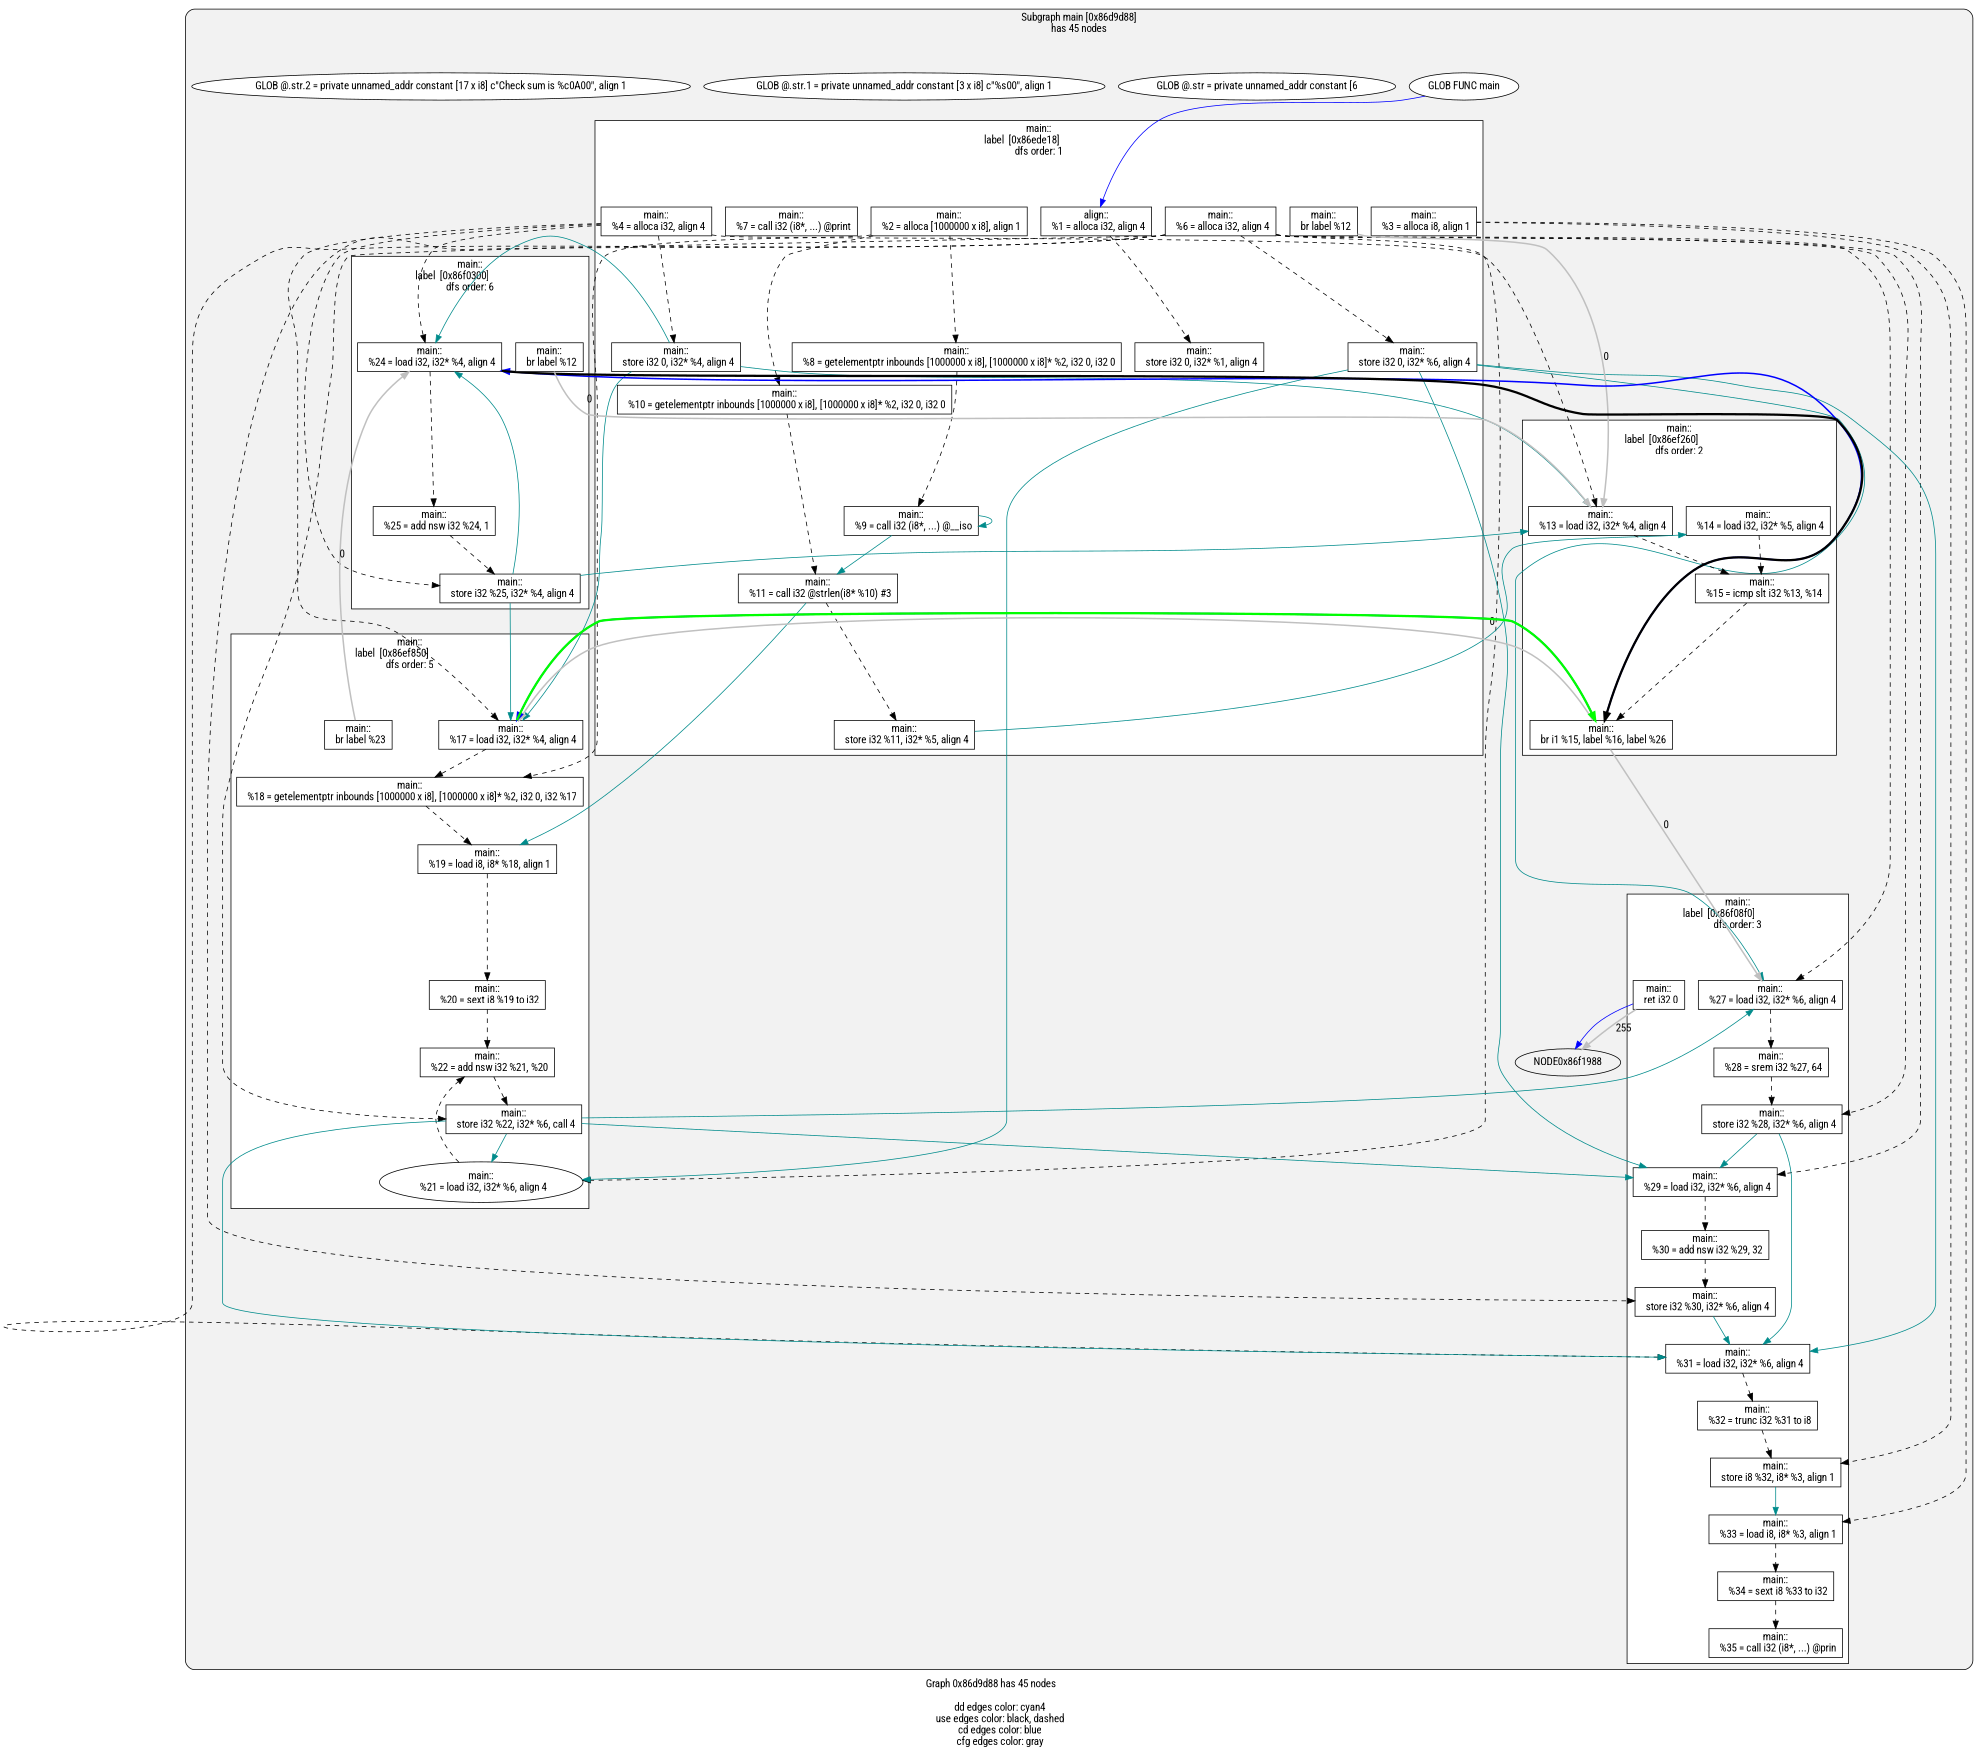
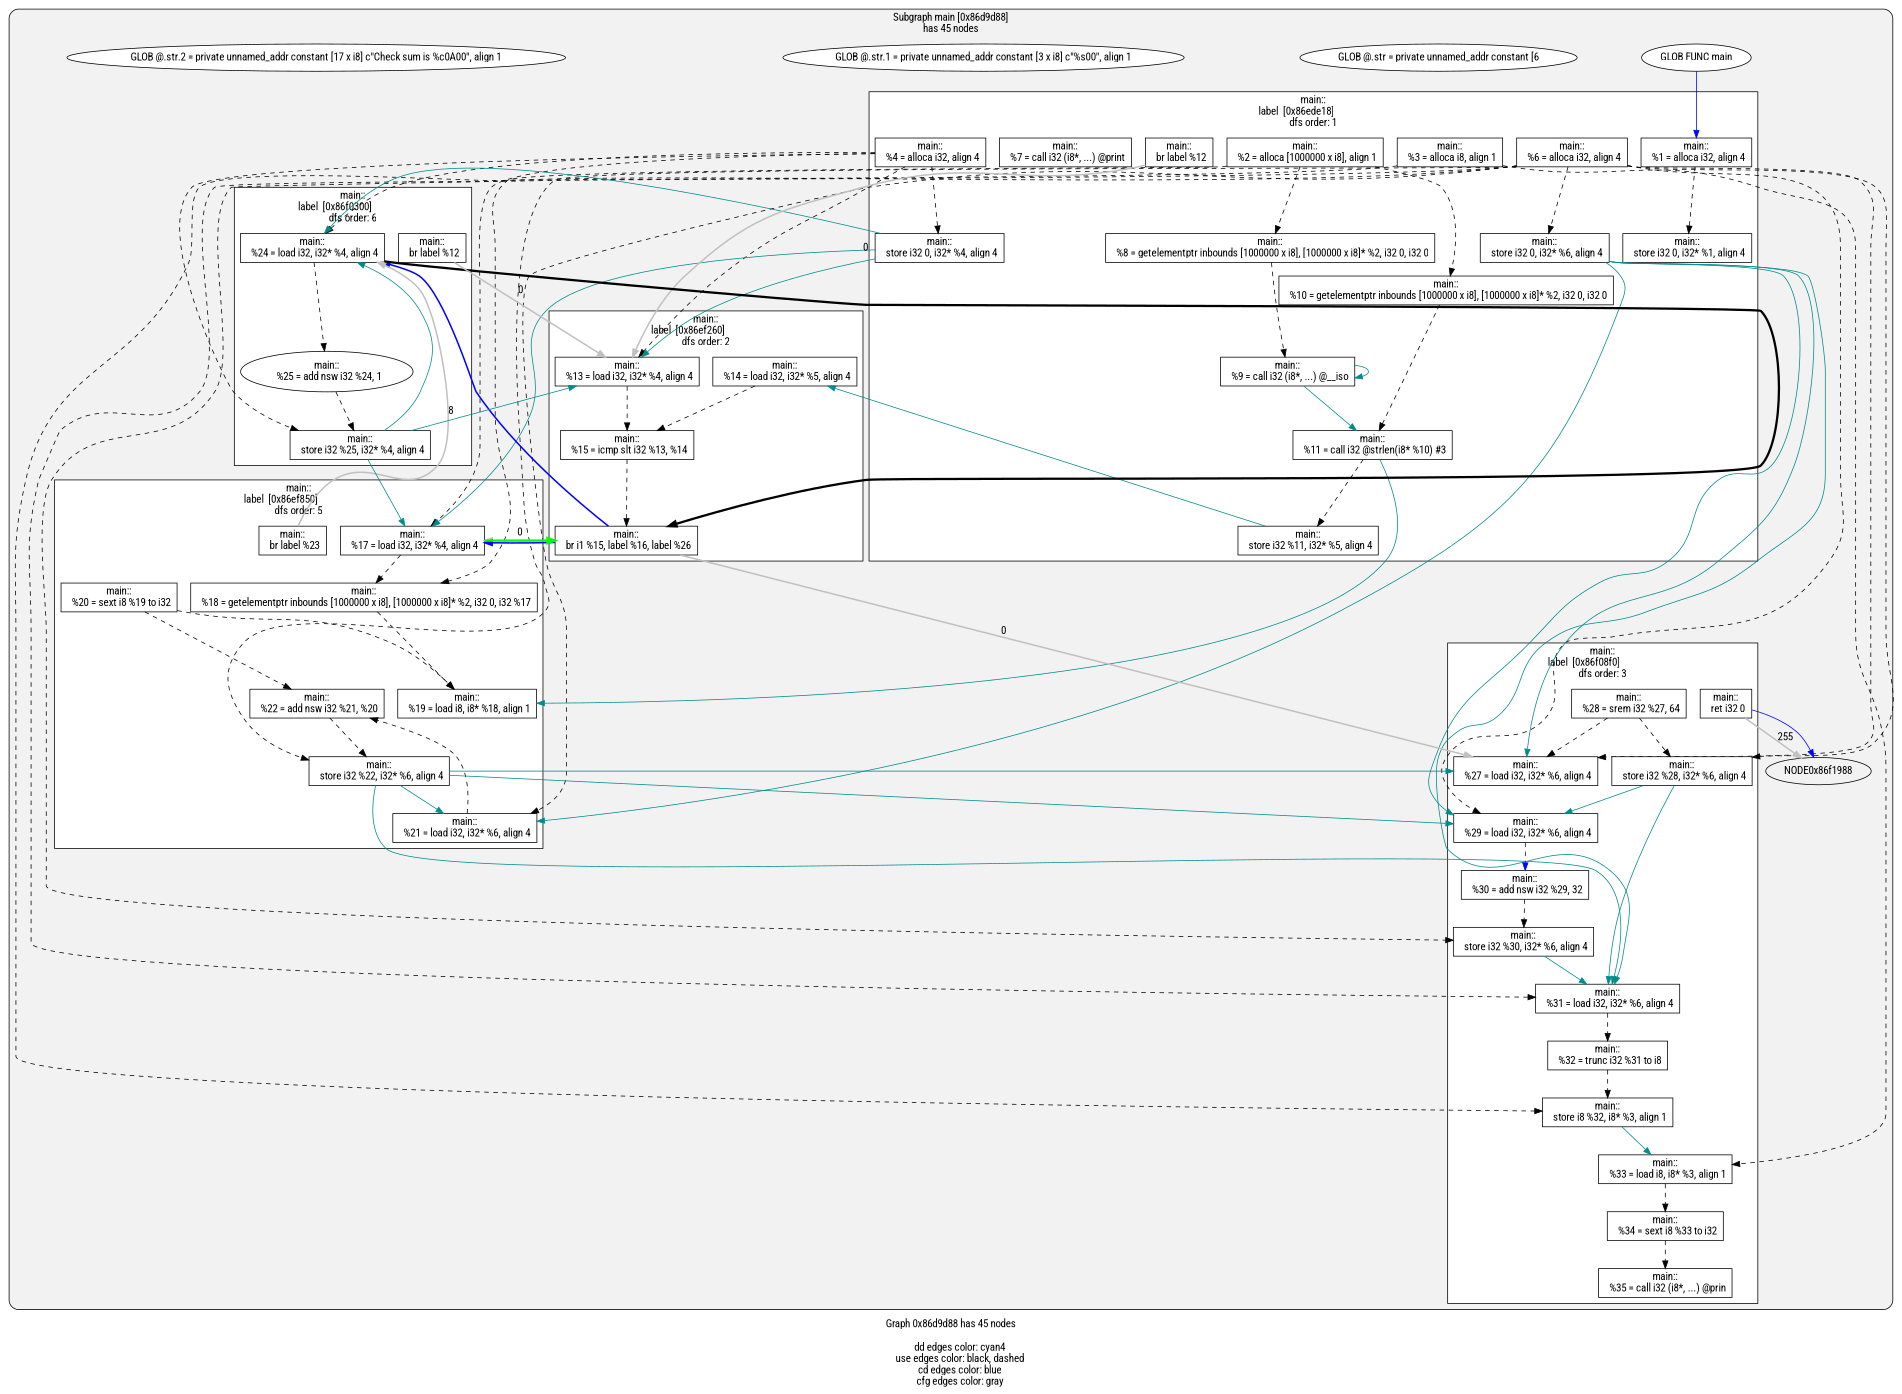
node "align:: %1 = alloca i32, align 4": label "align:: %1 = alloca i32, align 4" -> "main:: %1 = alloca i32, align 4"
node "main:: %25 = add nsw i32 %24, 1": shape box -> ellipse
edge "main:: br label %23" -> "main:: %24 = load i32, i32* %4, align 4": label "0" -> "8"
edge "main:: %19 = load i8, i8* %18, align 1" -> "main:: %20 = sext i8 %19 to i32": reversed
edge "main:: %27 = load i32, i32* %6, align 4" -> "main:: %28 = srem i32 %27, 64": reversed
node "main:: store i32 %22, i32* %6, call 4": label "main:: store i32 %22, i32* %6, call 4" -> "main:: store i32 %22, i32* %6, align 4"
node "main:: %21 = load i32, i32* %6, align 4": shape ellipse -> box
edge "main:: %29 = load i32, i32* %6, align 4" -> "main:: %30 = add nsw i32 %29, 32": color black -> blue
